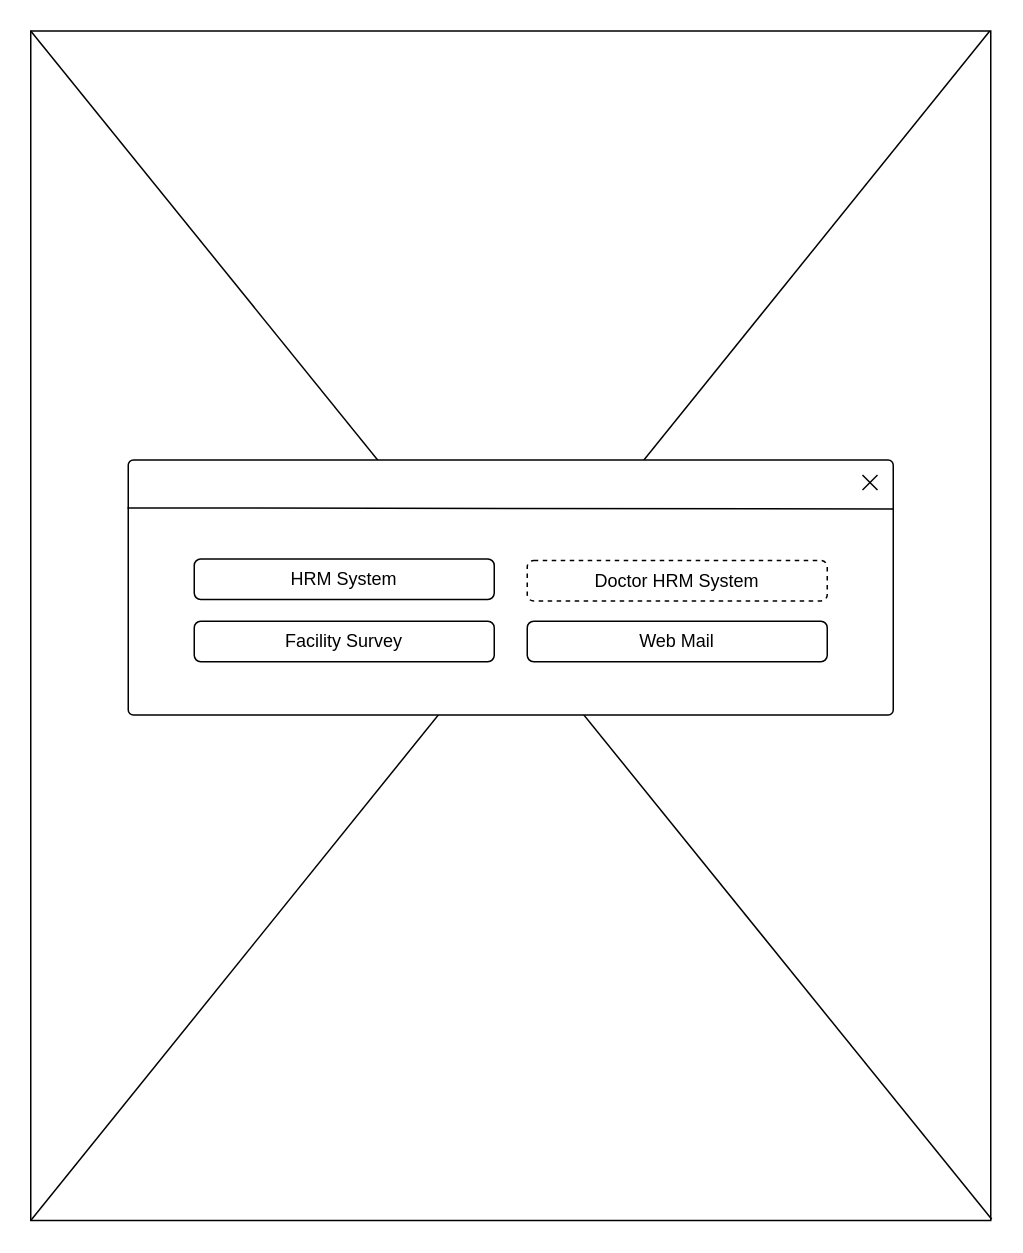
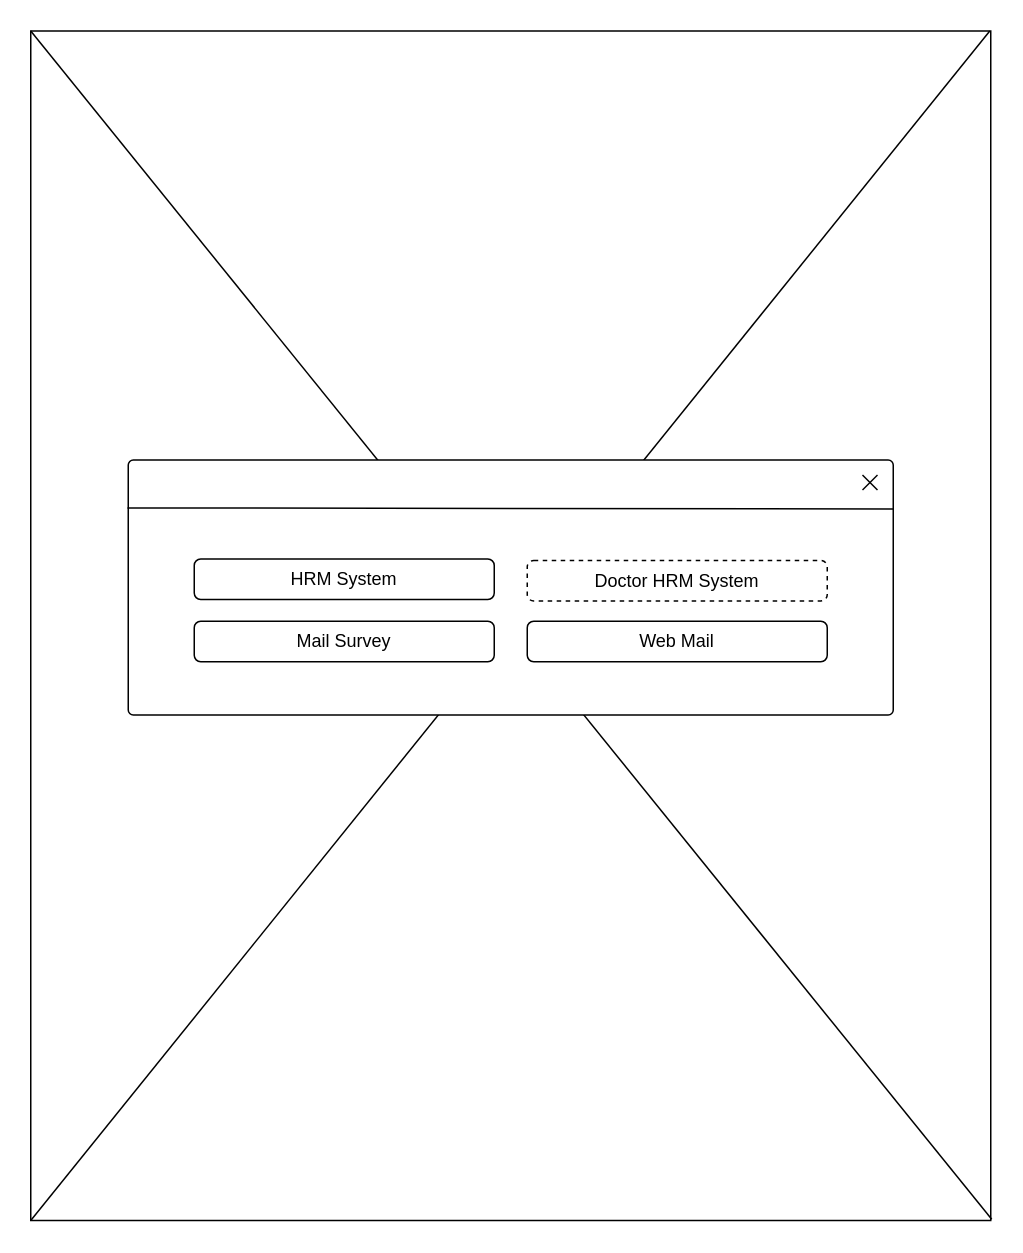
node "Facility Survey": label "Facility Survey" -> "Mail Survey"
